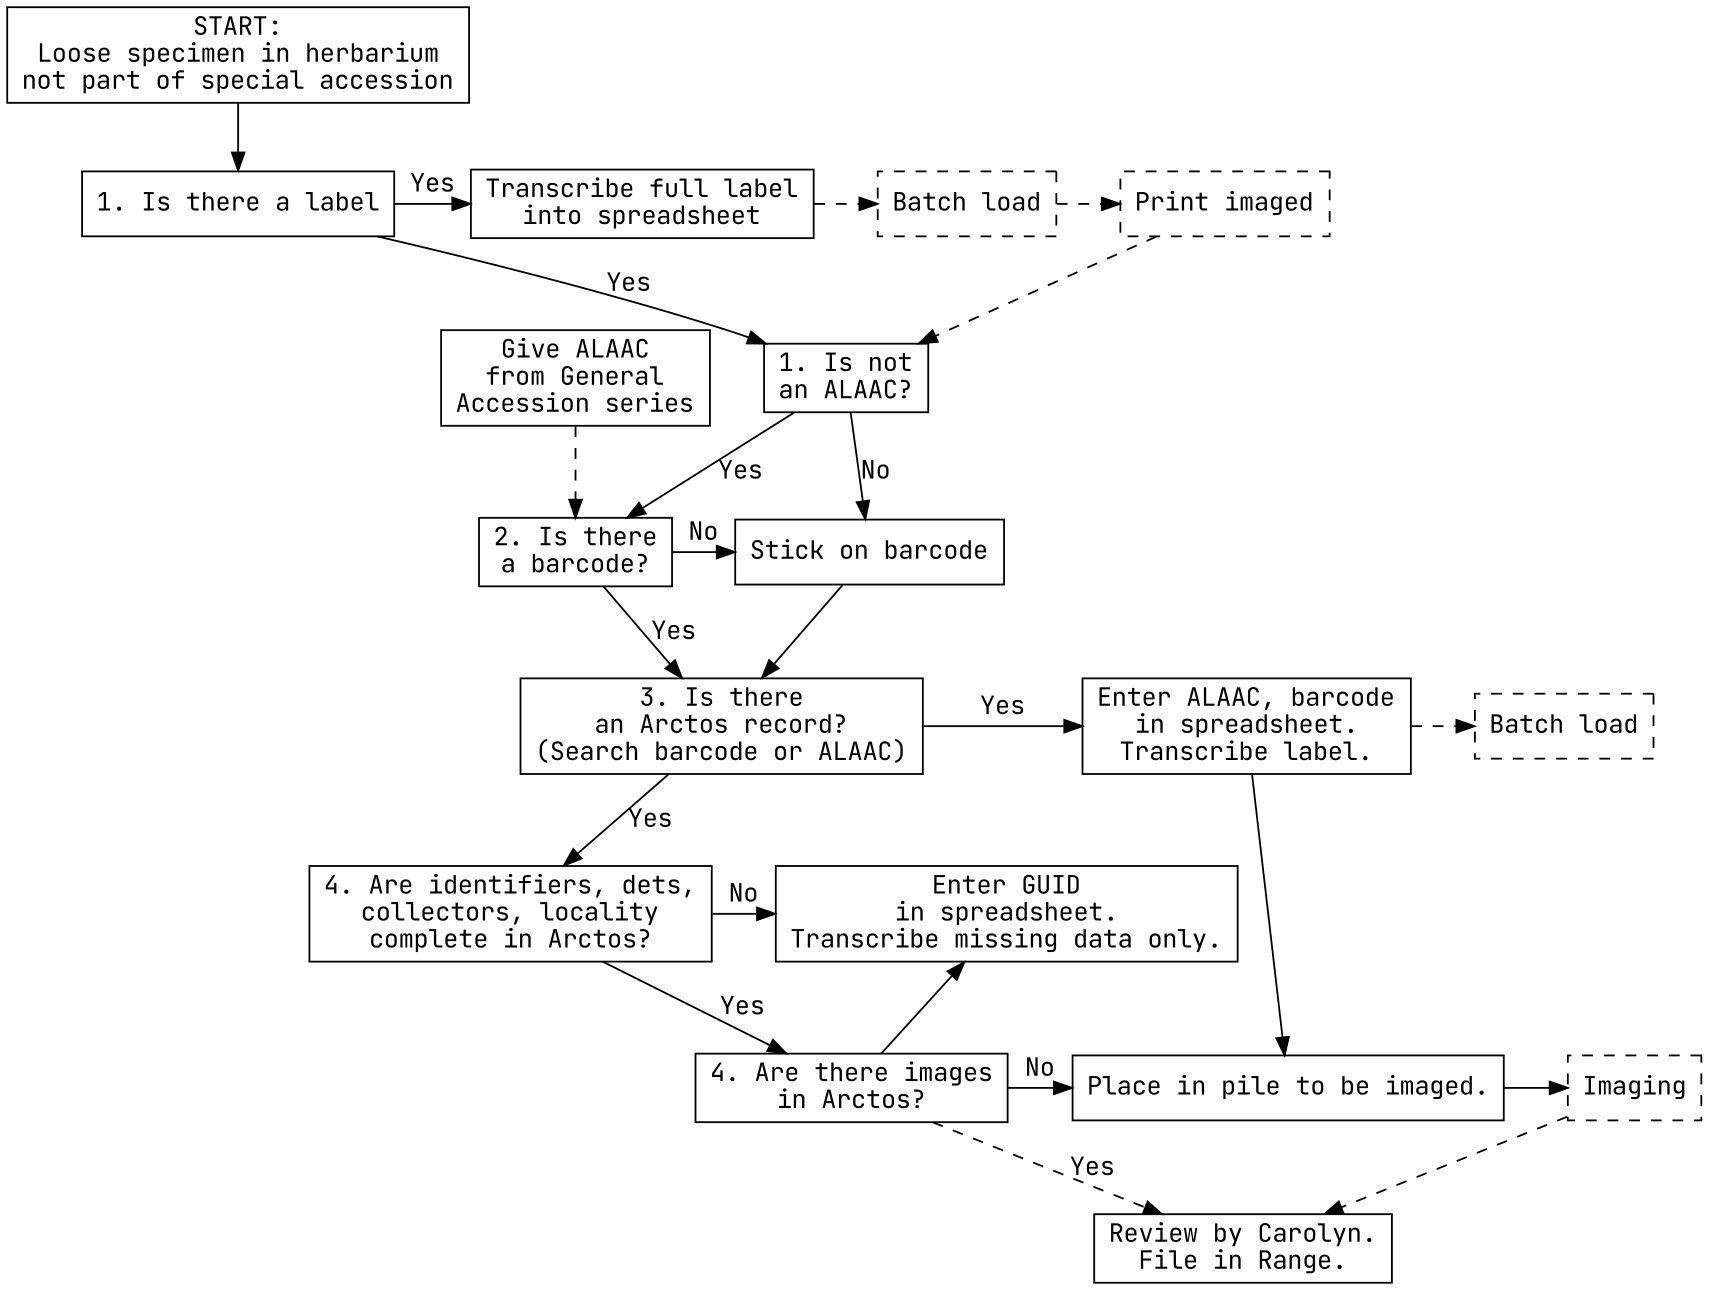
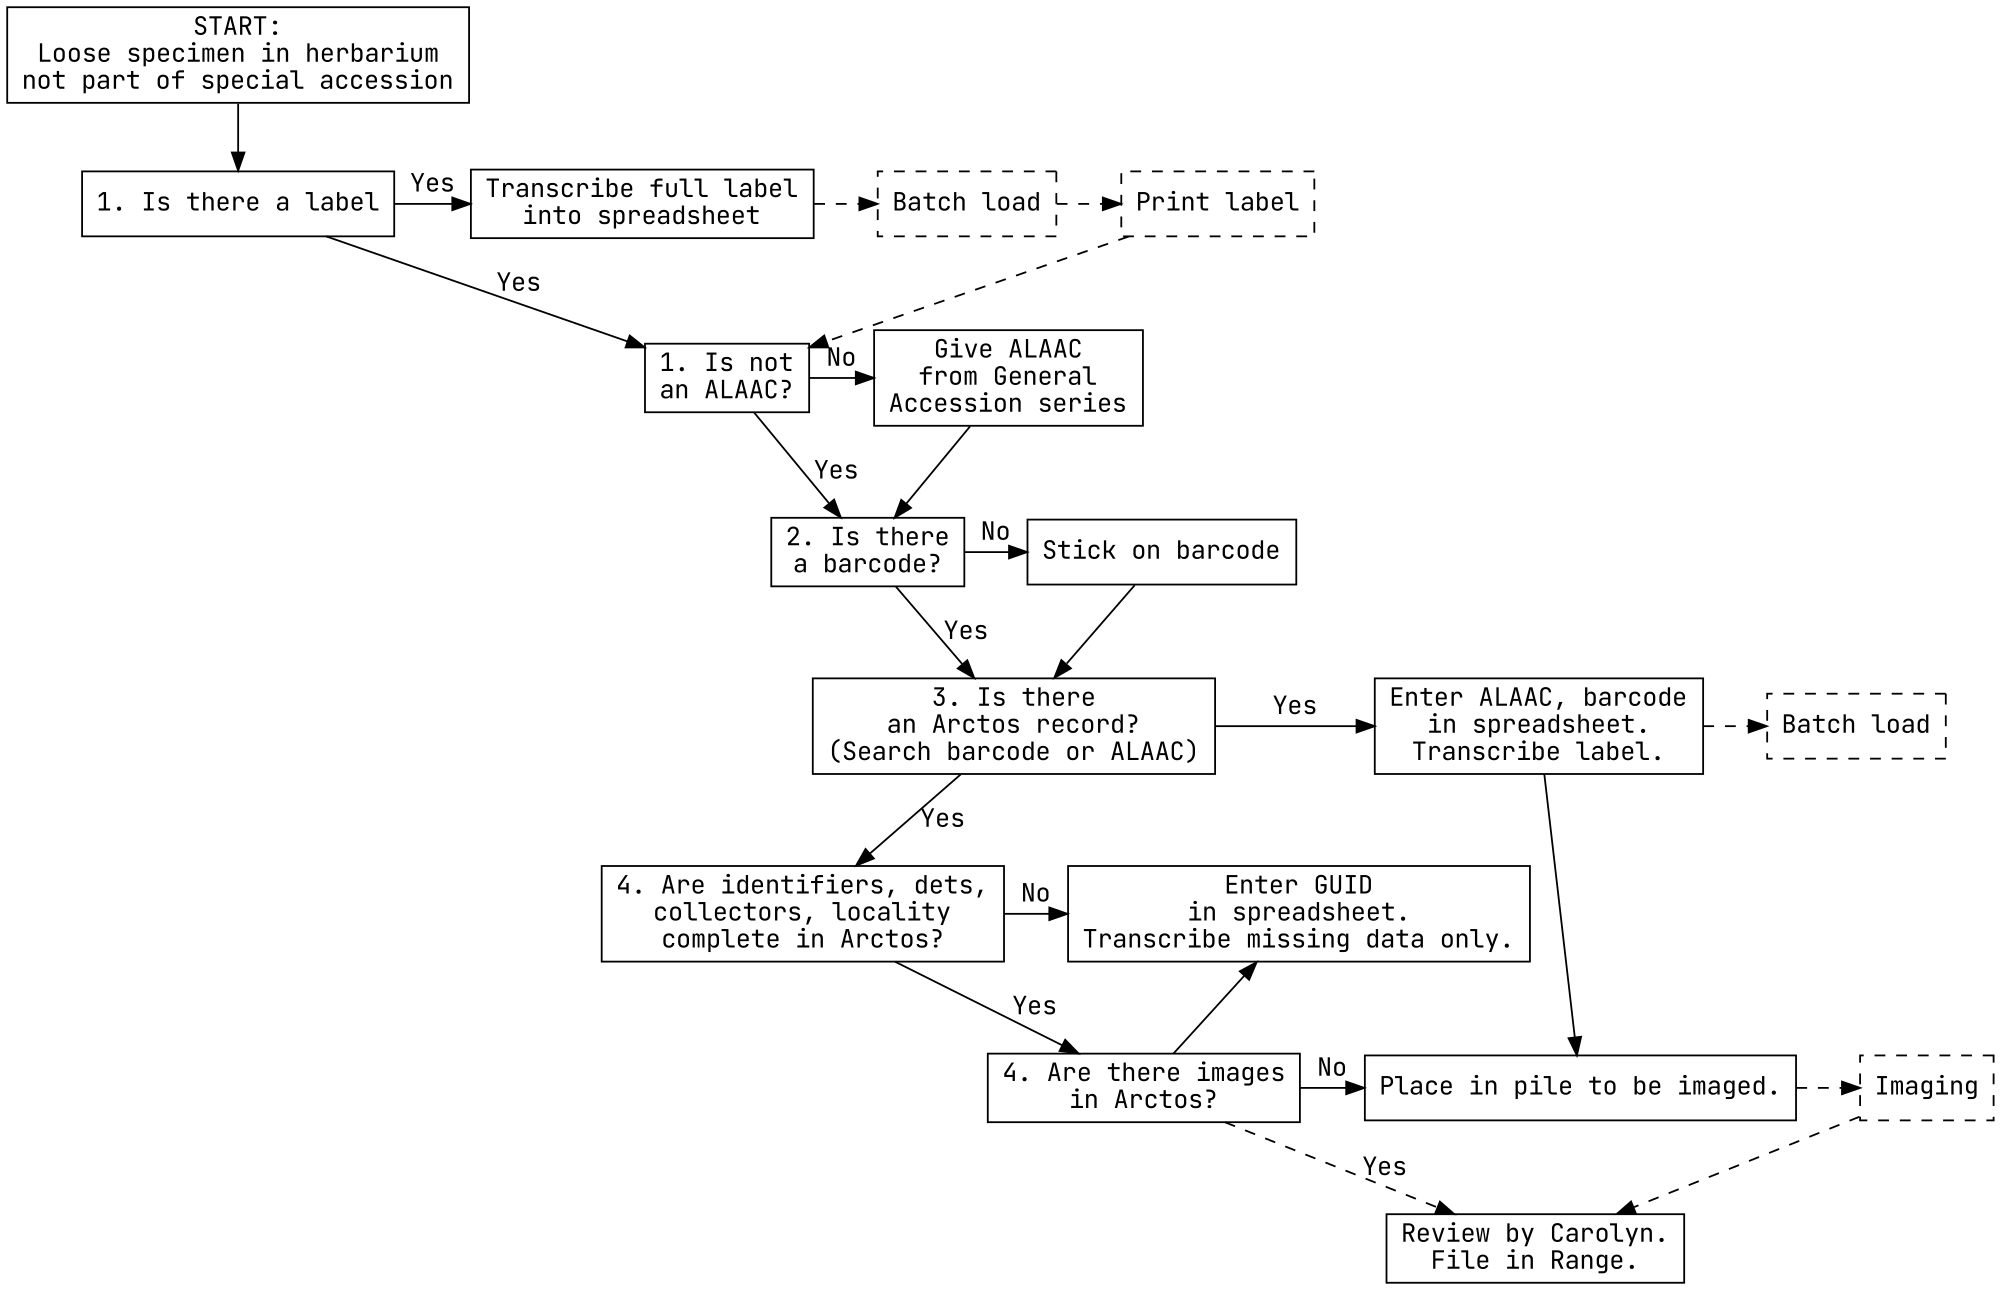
node "Print imaged": label "Print imaged" -> "Print label"
edge "1. Is not an ALAAC?" -> "Stick on barcode": now "1. Is not an ALAAC?" -> "Give ALAAC from General Accession series"
edge "Give ALAAC from General Accession series" -> "2. Is there a barcode?": style dashed -> solid
edge "Place in pile to be imaged." -> "Imaging": style solid -> dashed
